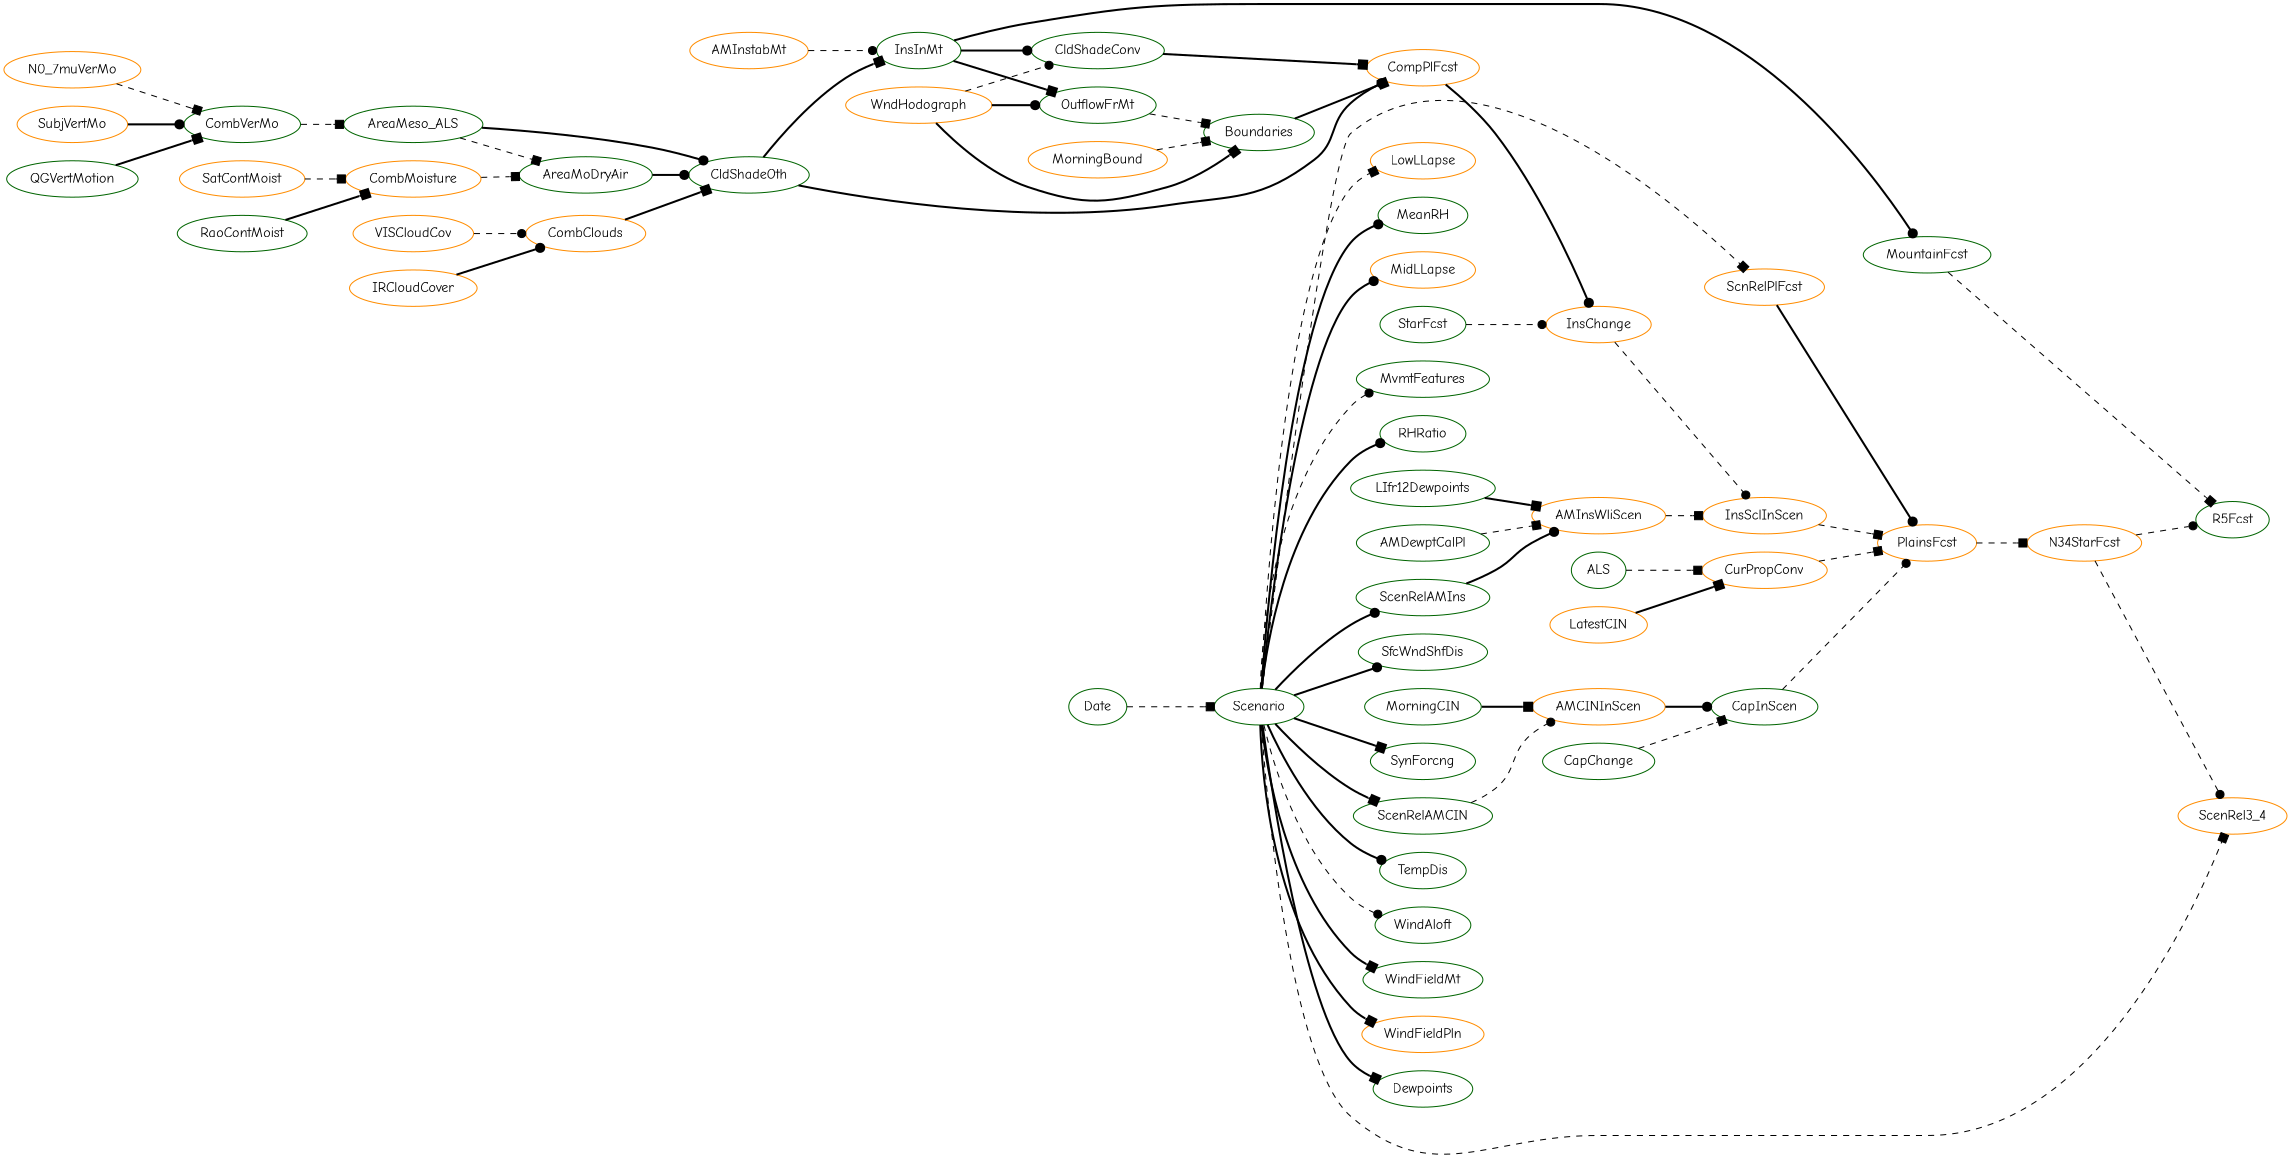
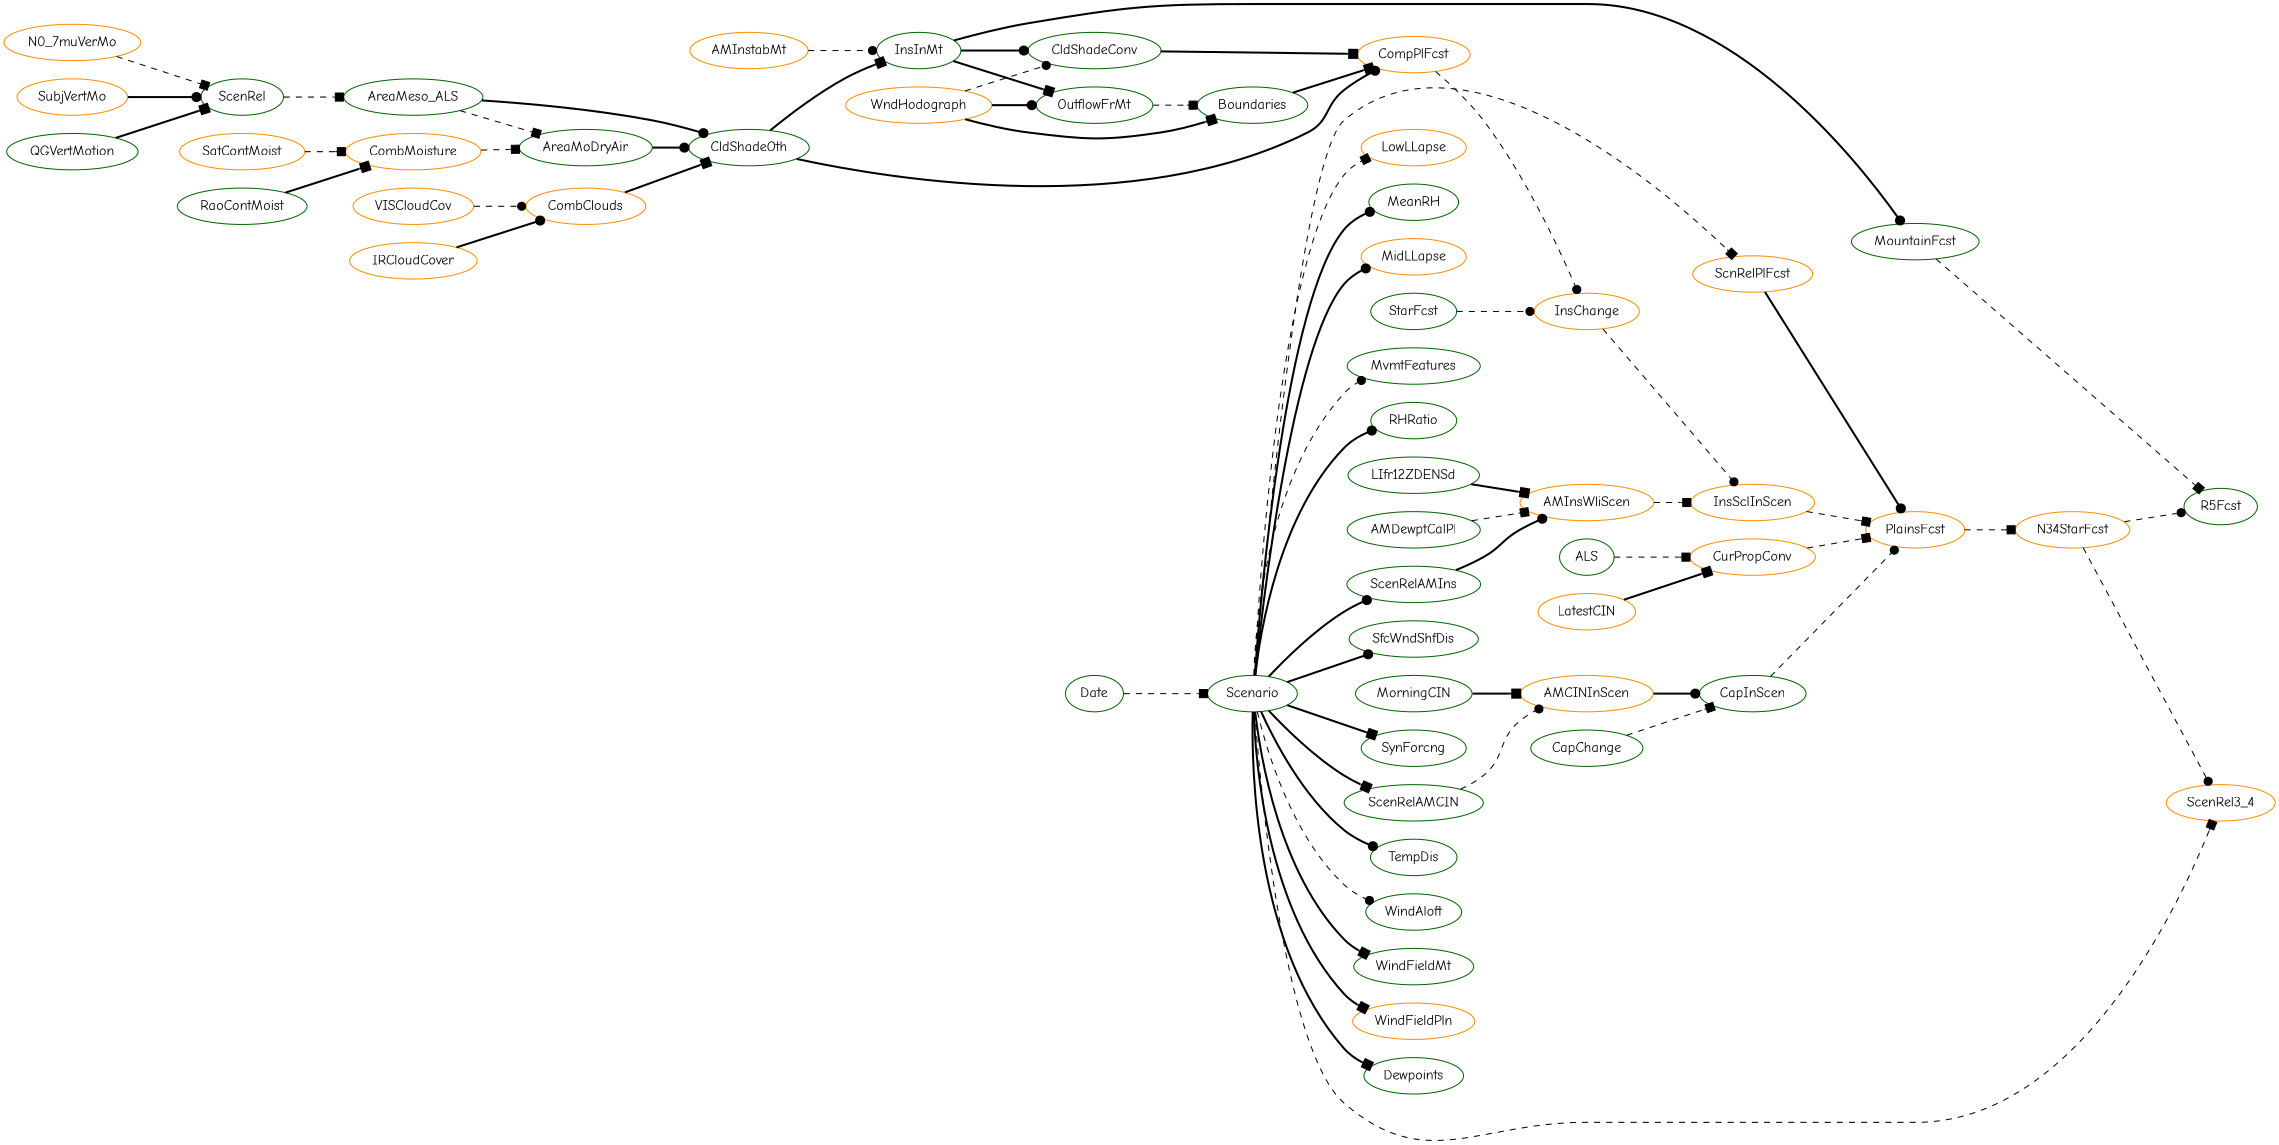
node "CombVerMo": label "CombVerMo" -> "ScenRel"
node "MorningBound": removed
edge "CompPlFcst" -> "InsChange": style bold -> dashed
node "LIfr12Dewpoints": label "LIfr12Dewpoints" -> "LIfr12ZDENSd"
